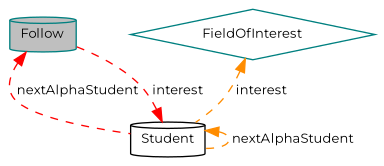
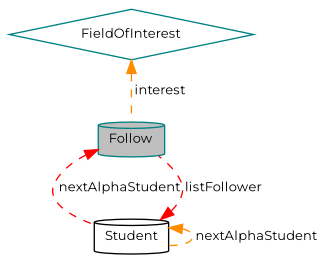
edge "Follow" -> "Student": label " interest" -> " listFollower"
edge "Student" -> "FieldOfInterest": now "Follow" -> "FieldOfInterest"
